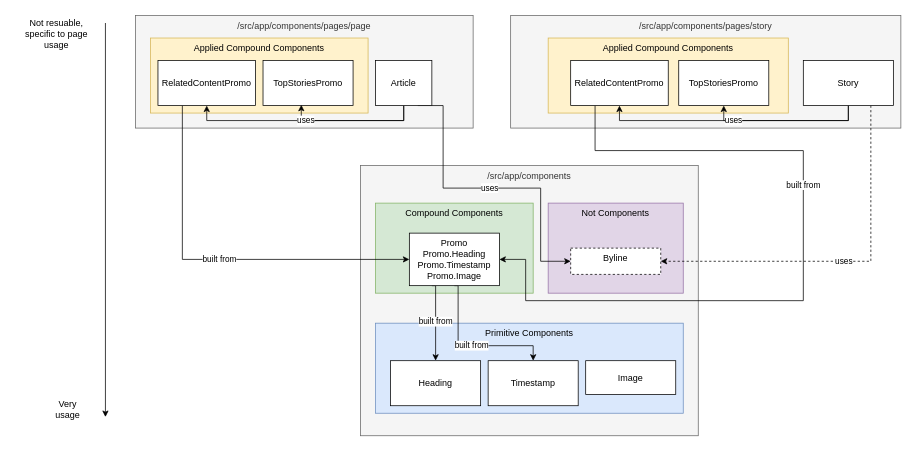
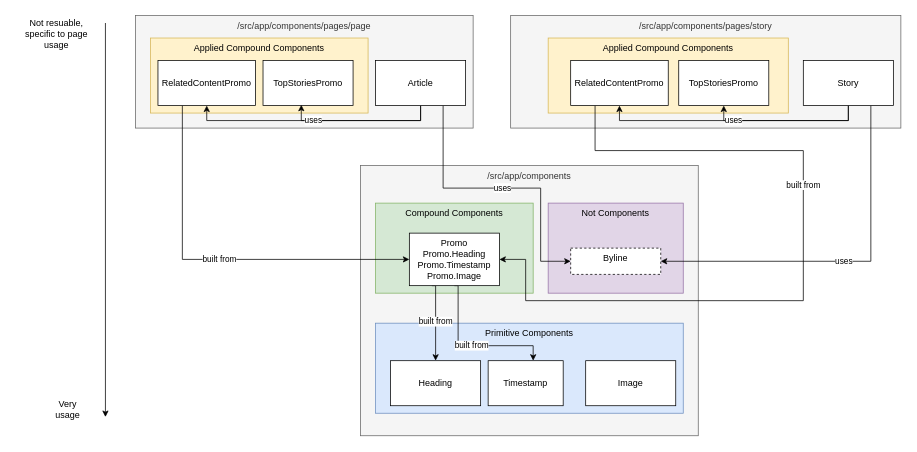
node "Article": size 56x45 -> 90x45
edge "Story" -> "Byline": style dashed -> solid
node "Image": size 90x34 -> 90x45
node "Timestamp": size 90x45 -> 75x45
